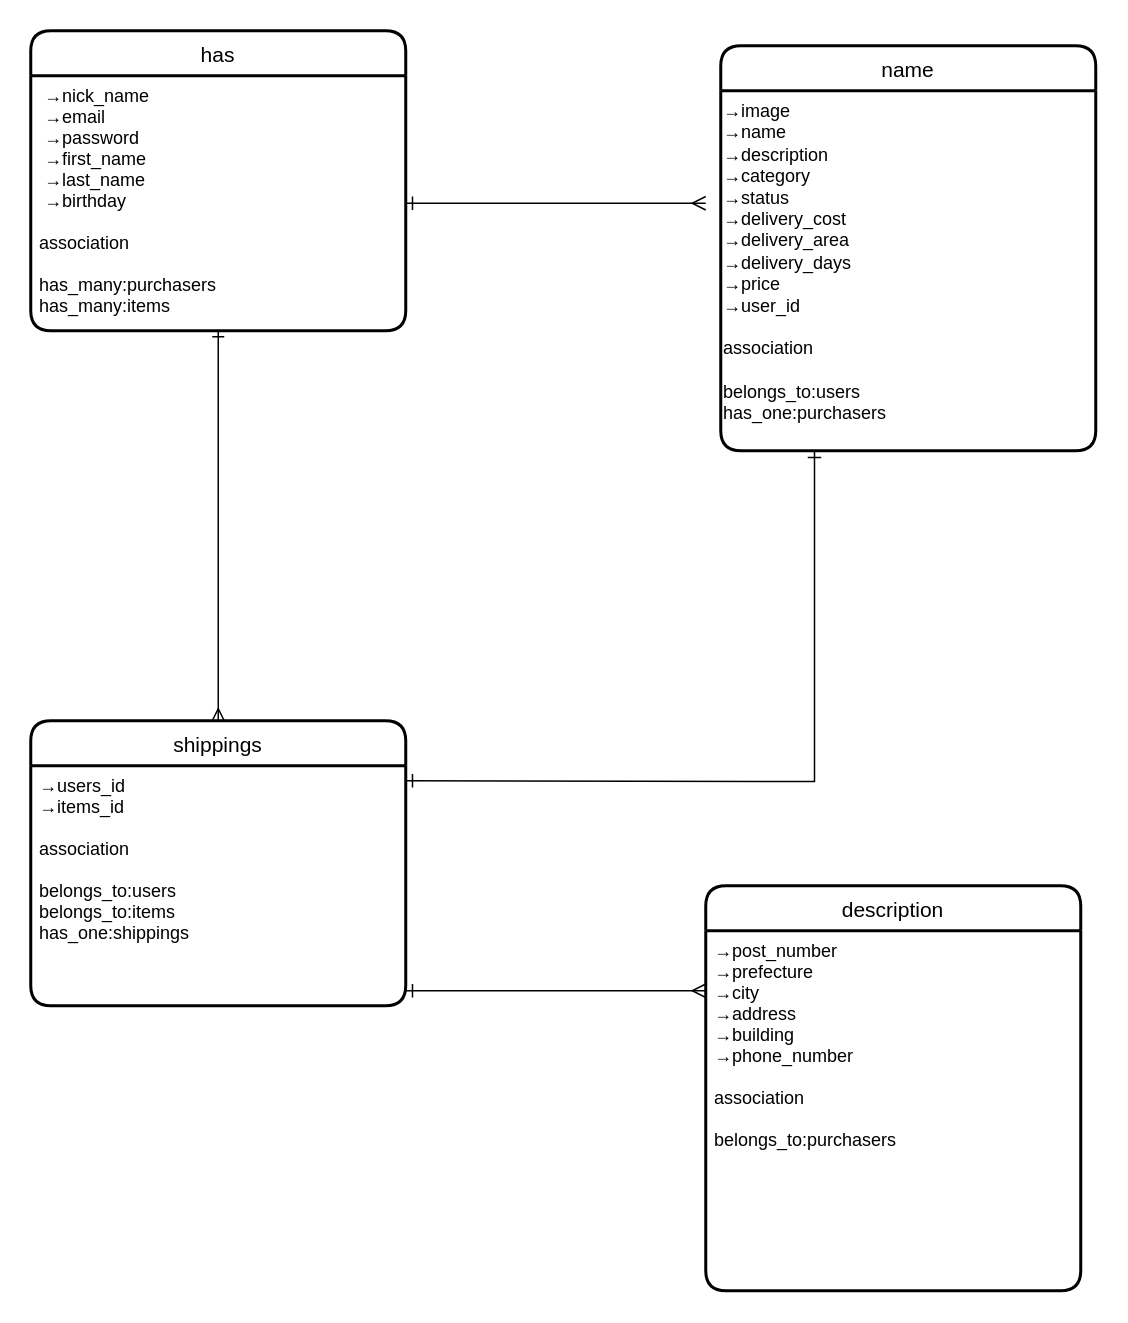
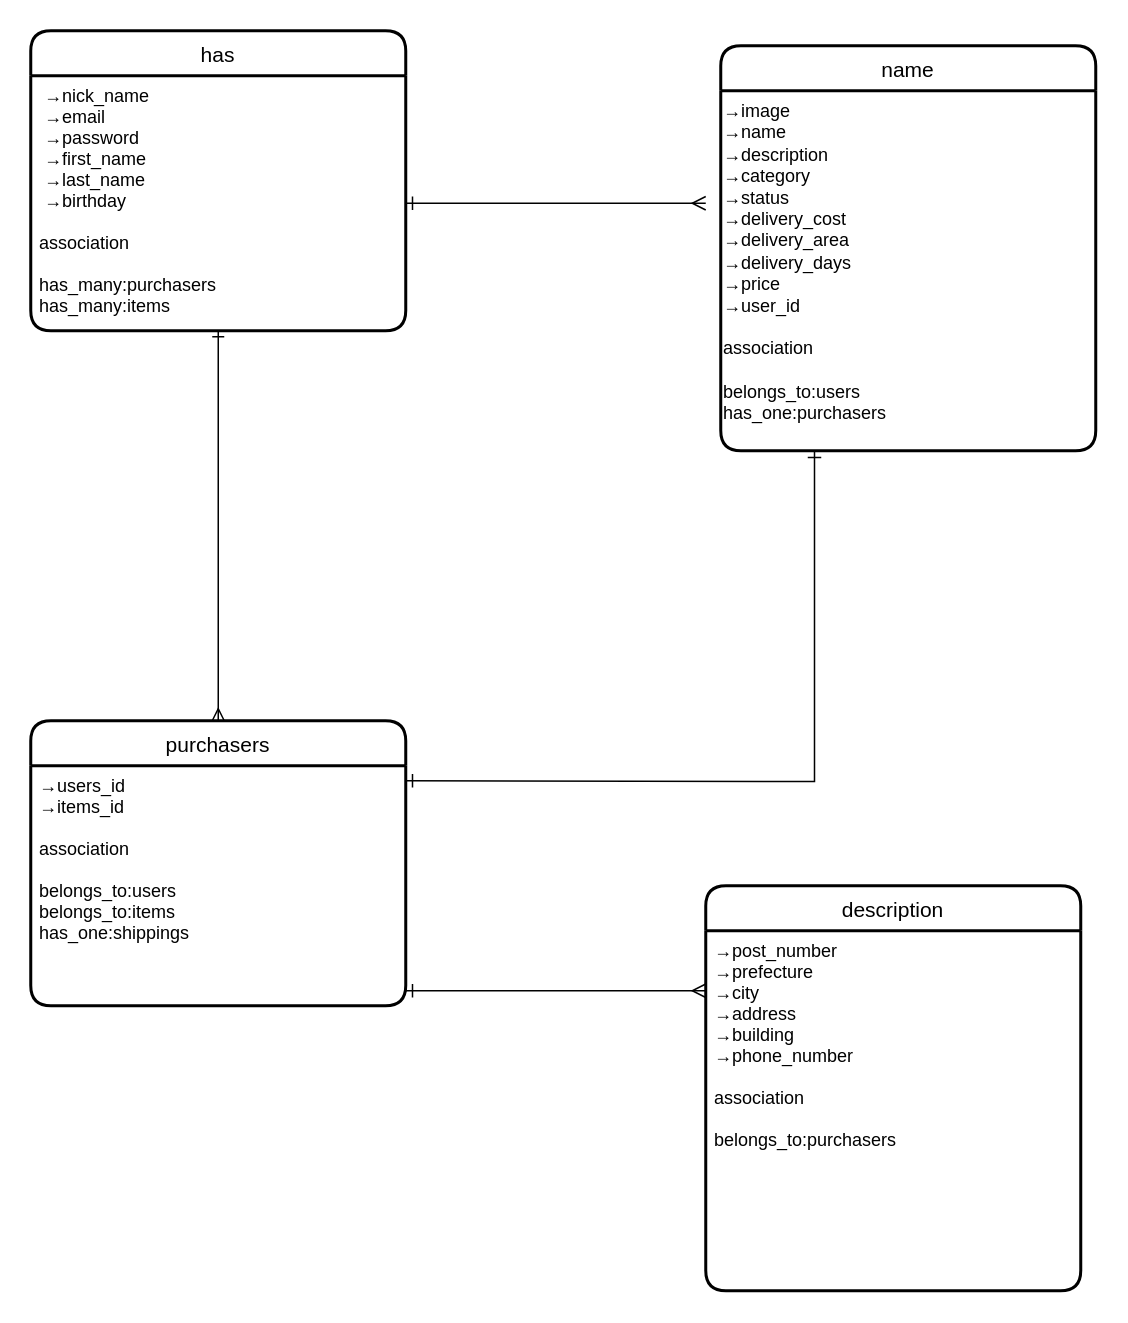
node "shippings": label "shippings" -> "purchasers"
